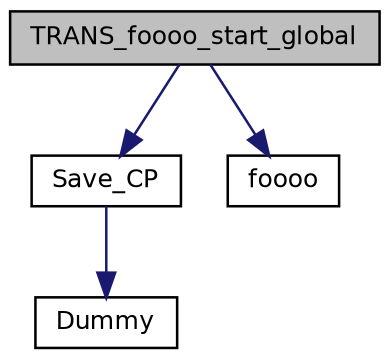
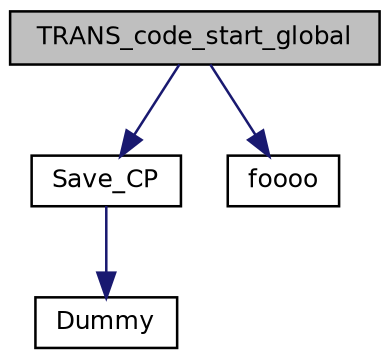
node "TRANS_foooo_start_global": label "TRANS_foooo_start_global" -> "TRANS_code_start_global"
